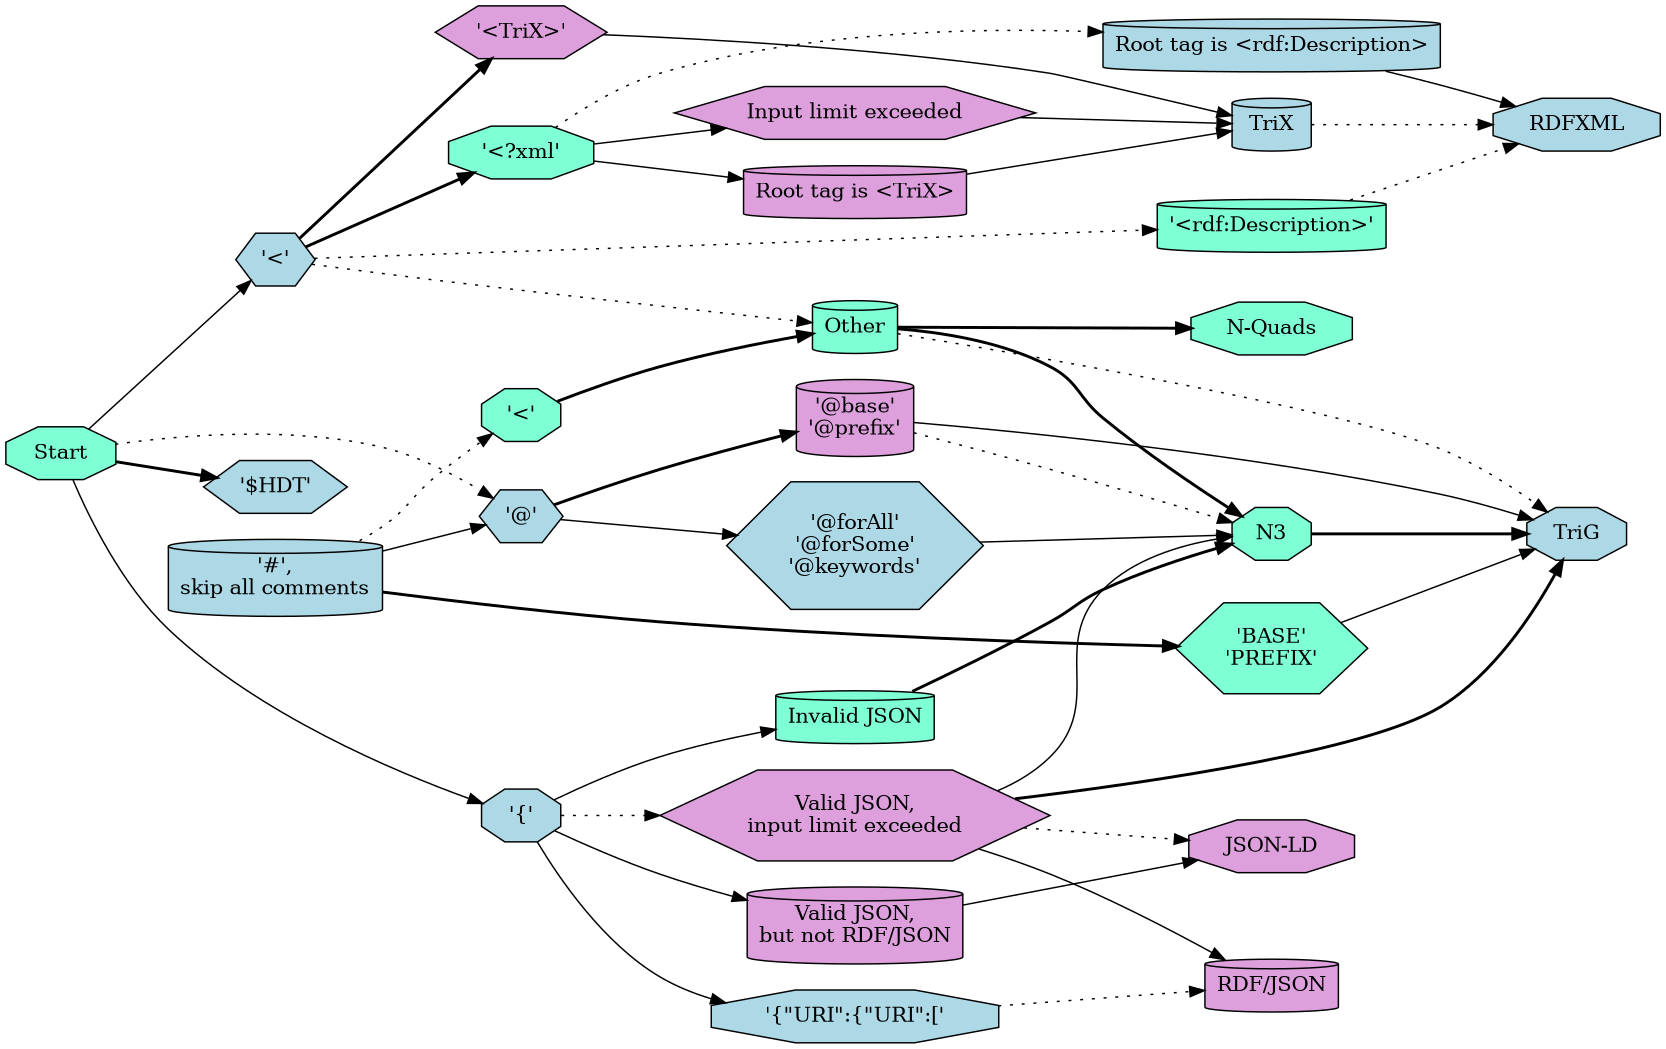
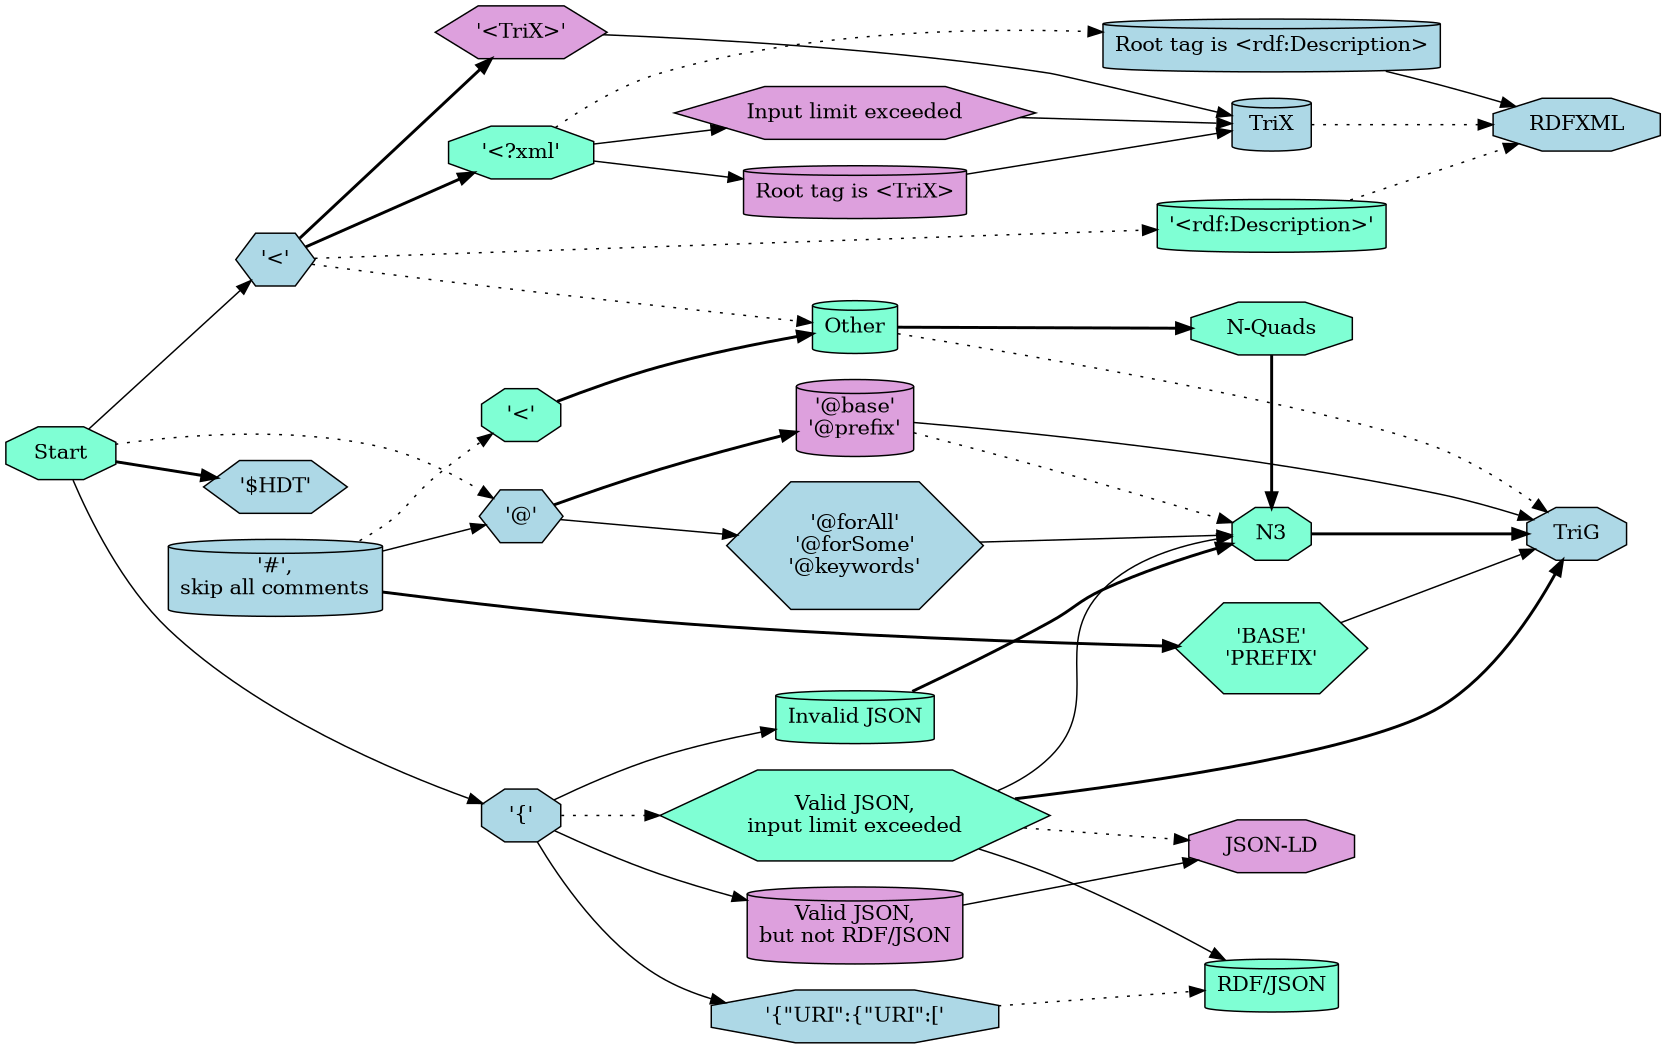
edge "Other" -> "N3": now "N-Quads" -> "N3"
node "Valid JSON, input limit exceeded": fillcolor plum -> aquamarine
node "RDF/JSON": fillcolor plum -> aquamarine
